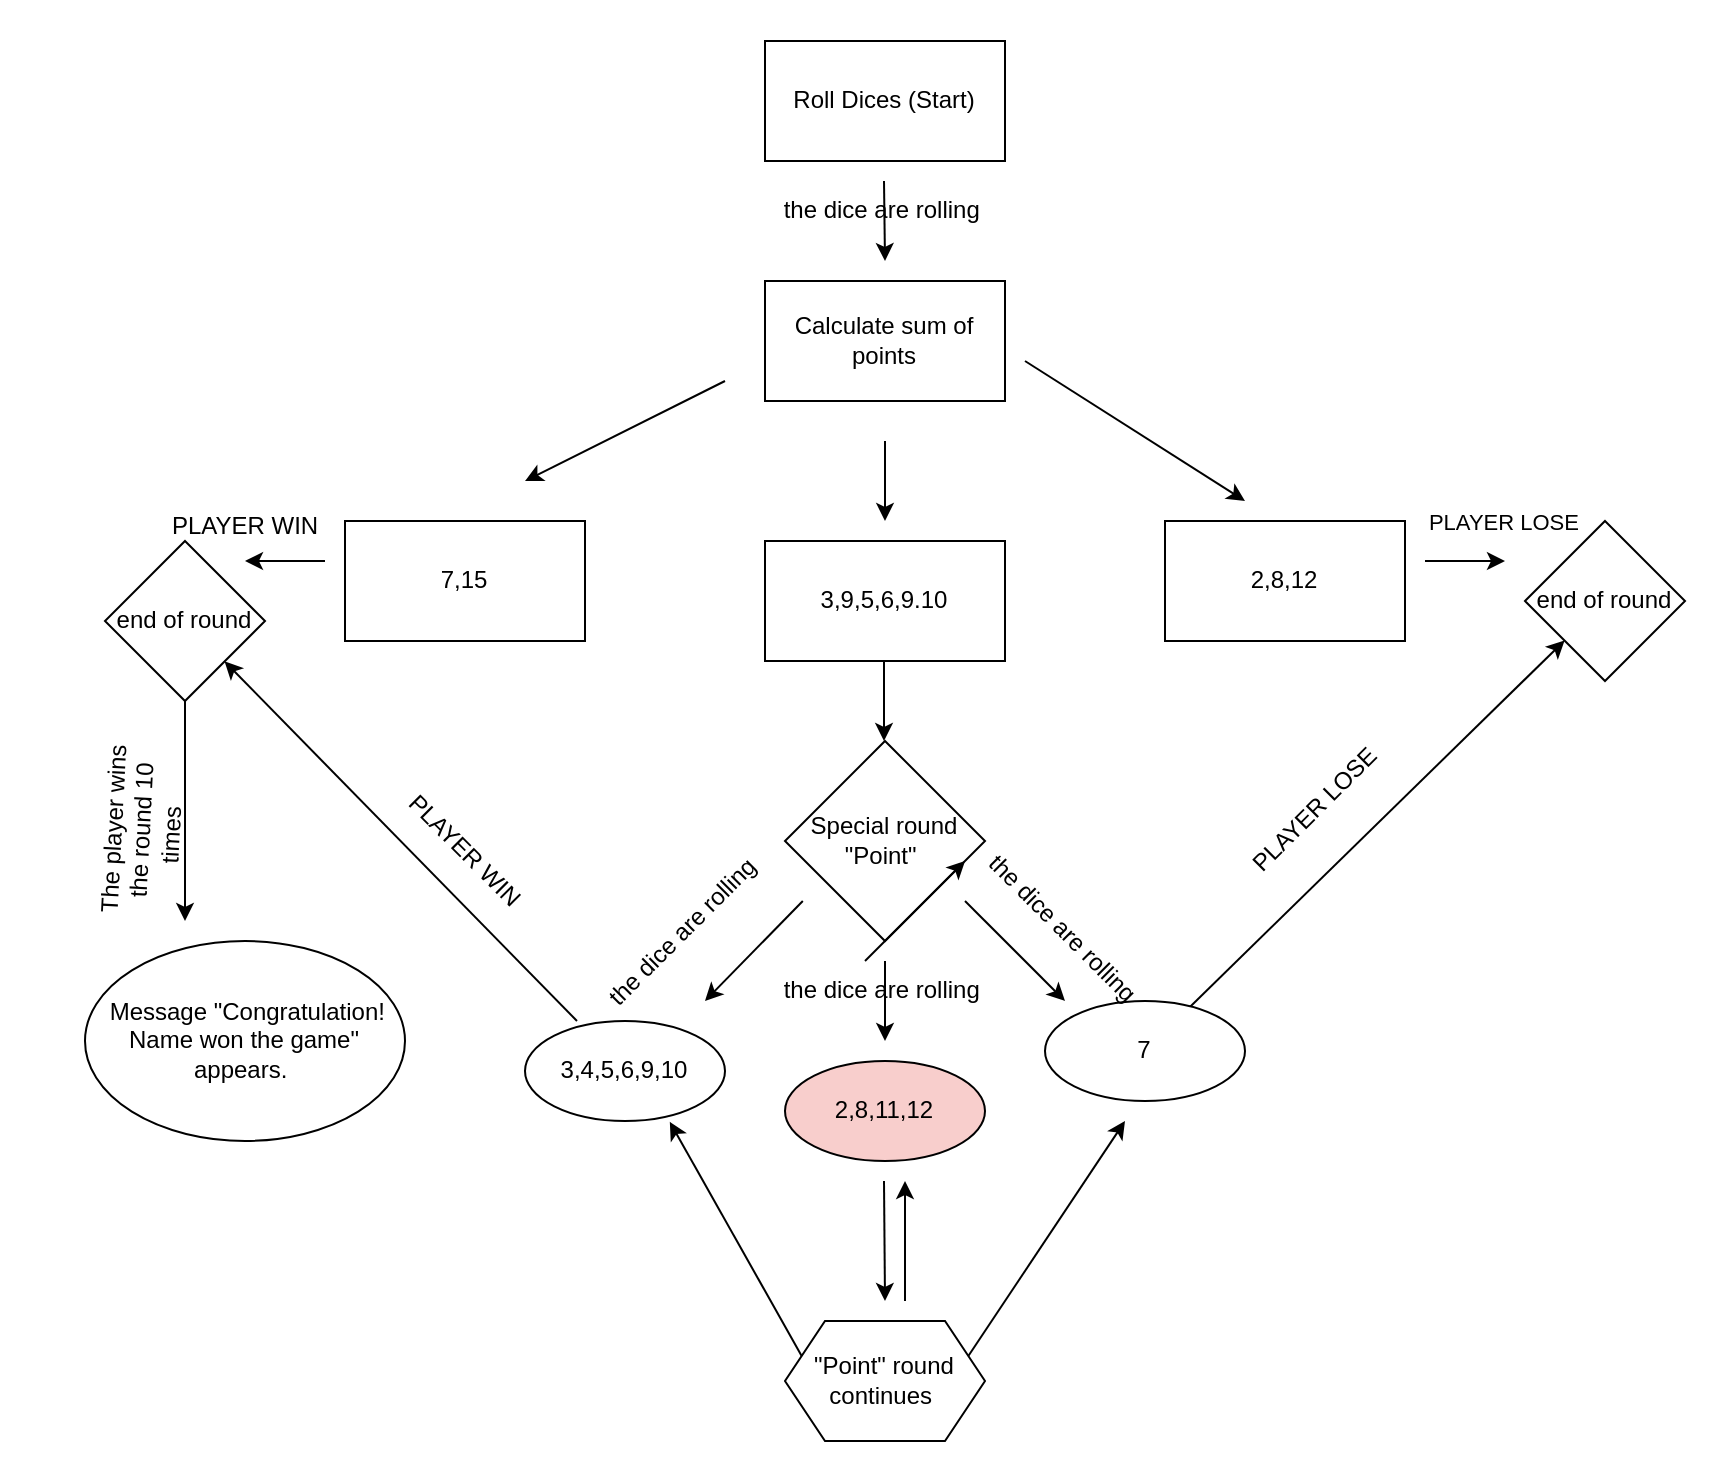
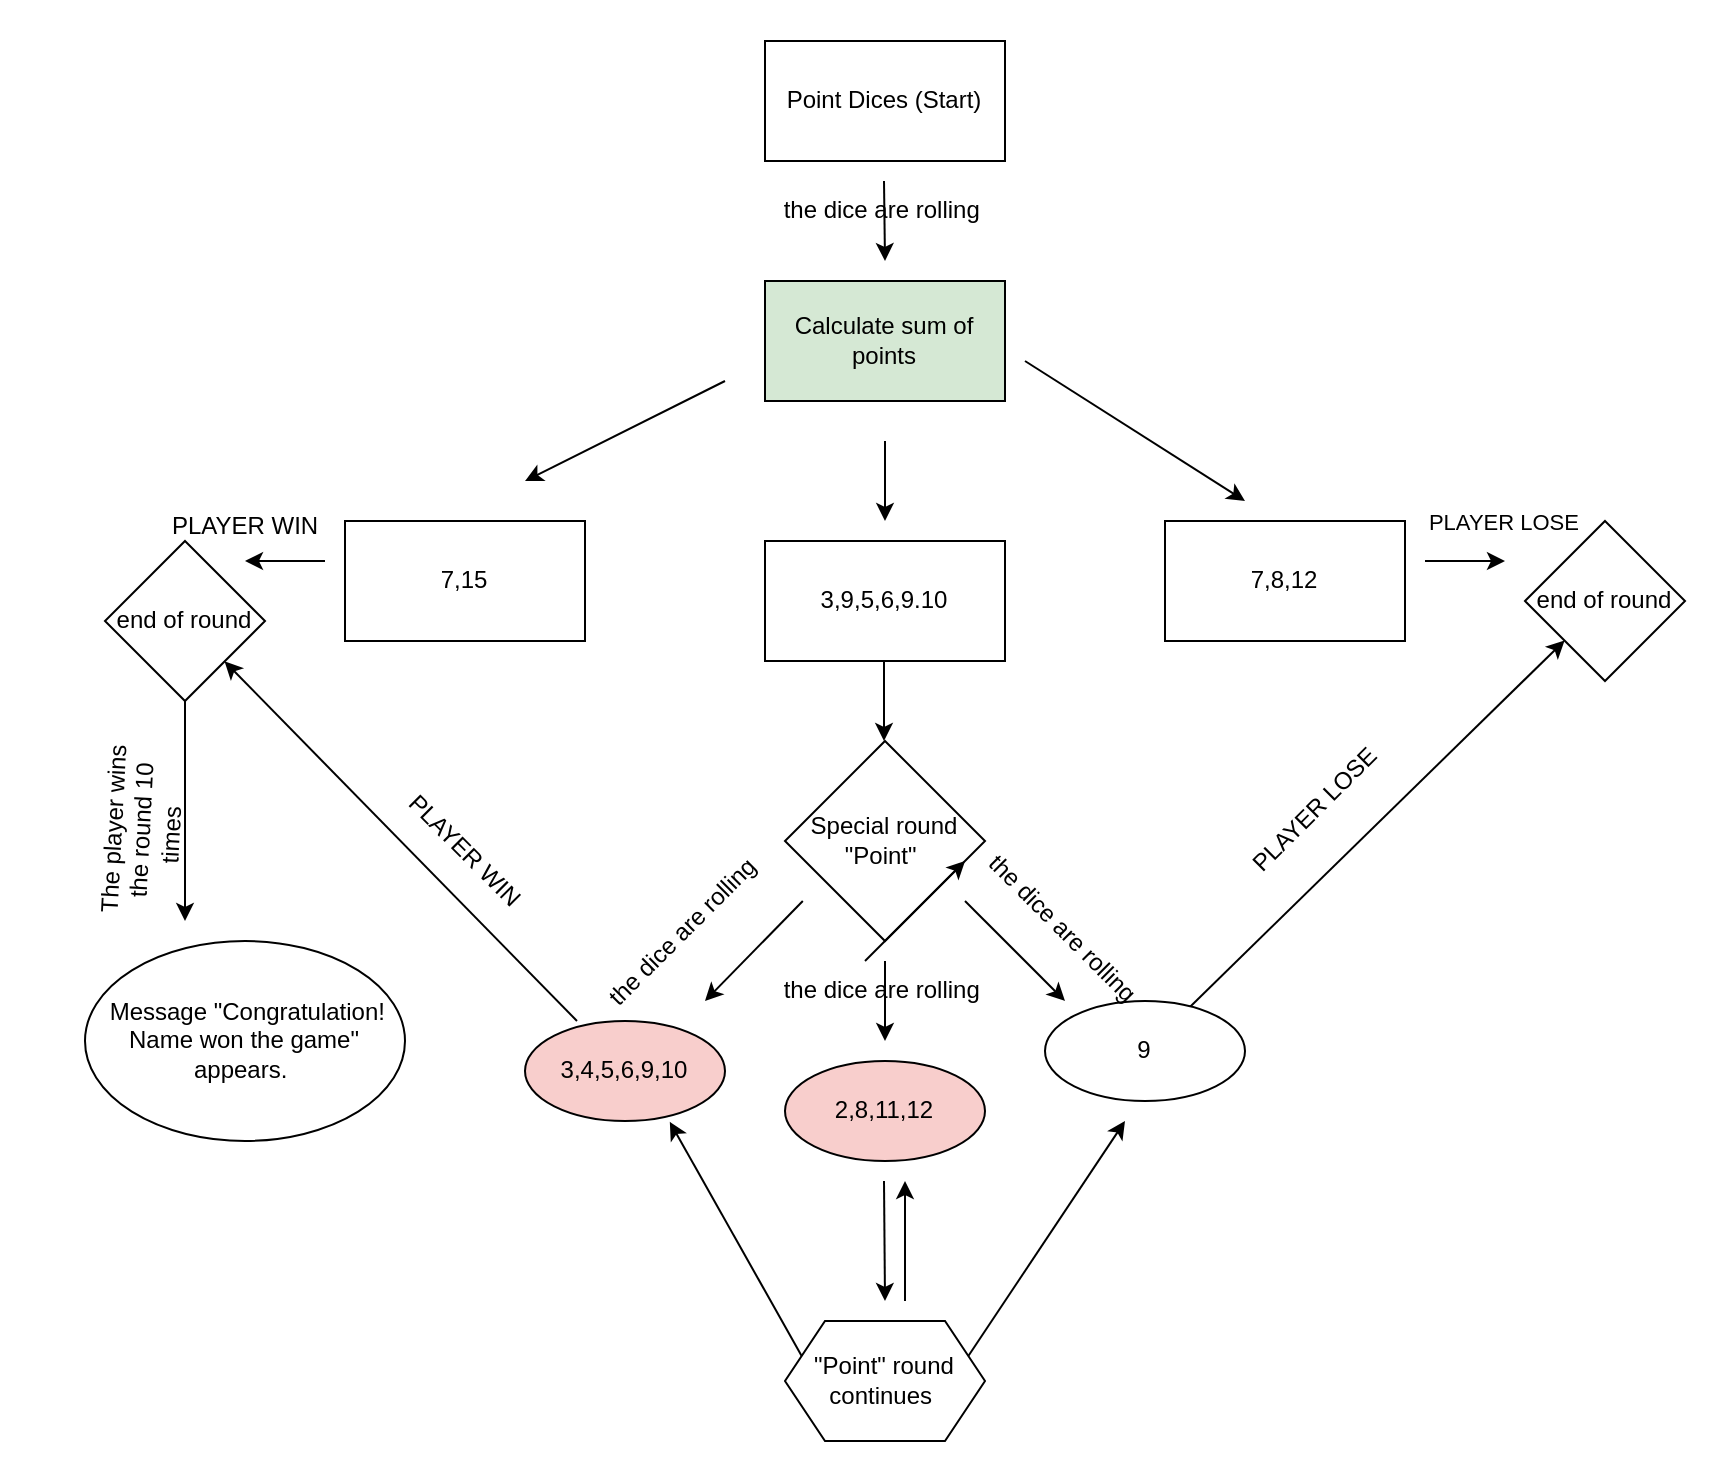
node "Roll Dices (Start)": label "Roll Dices (Start)" -> "Point Dices (Start)"
node "Calculate sum of points": fillcolor #ffffff -> #d5e8d4
node "2,8,12": label "2,8,12" -> "7,8,12"
node "7": label "7" -> "9"
node "3,4,5,6,9,10": fillcolor #ffffff -> #f8cecc
